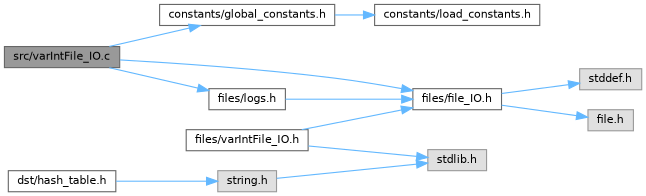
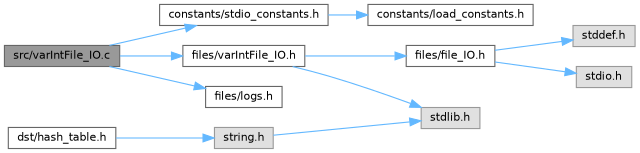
node "constants/global_constants.h": label "constants/global_constants.h" -> "constants/stdio_constants.h"
edge "src/varIntFile_IO.c" -> "files/file_IO.h": now "src/varIntFile_IO.c" -> "files/varIntFile_IO.h"
edge "files/logs.h" -> "files/file_IO.h": removed
node "file.h": label "file.h" -> "stdio.h"
